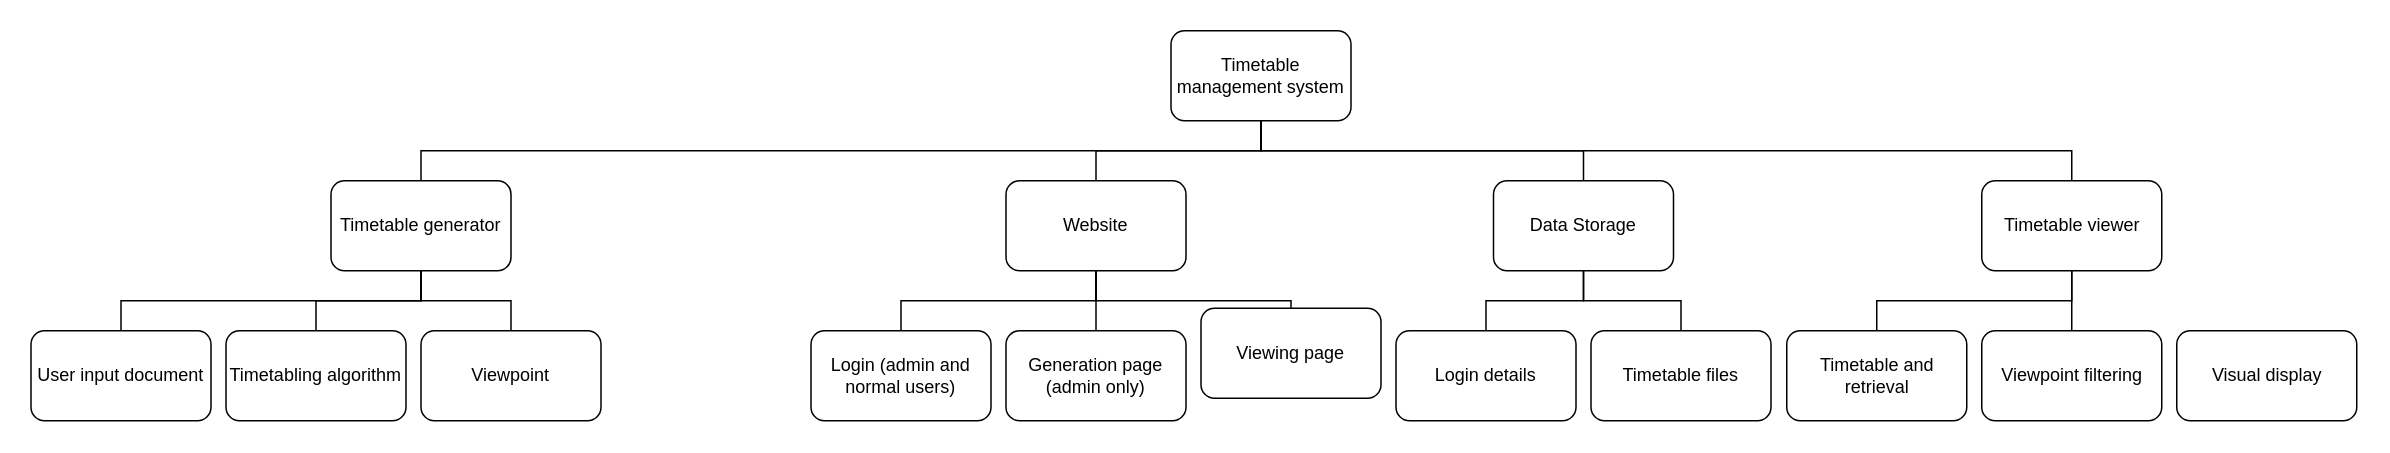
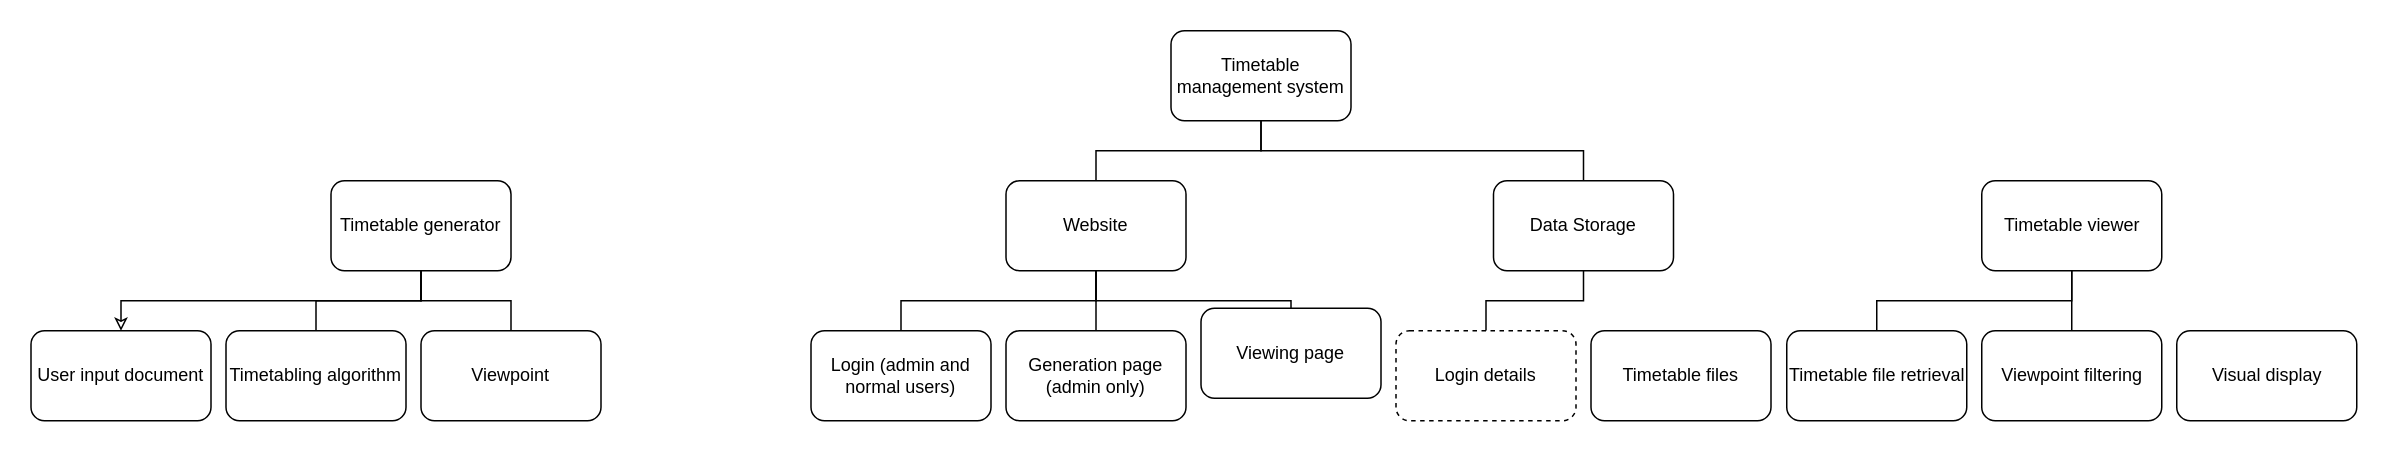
edge "Timetable management system" -- "Timetable generator": removed
edge "Timetable management system" -- "Timetable viewer": removed
edge "Data Storage" -- "Timetable files": removed
edge "Timetable generator" -- "User input document": arrowhead none -> classic
node "Login details": style solid -> dashed
node "Timetable and retrieval": label "Timetable and retrieval" -> "Timetable file retrieval"
